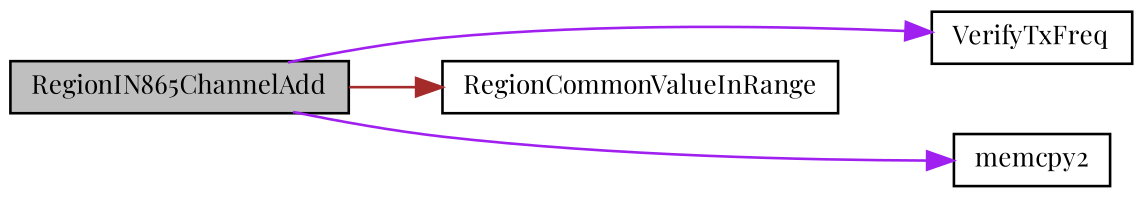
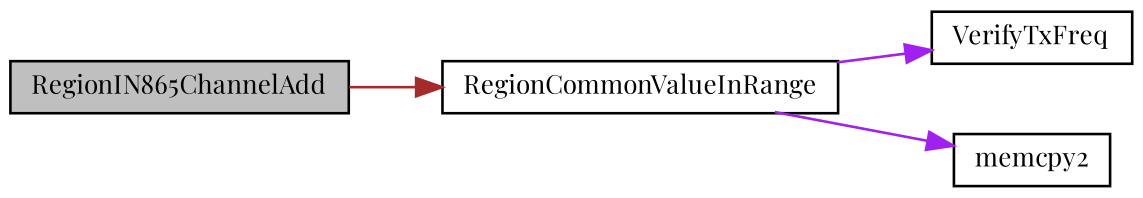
edge "RegionIN865ChannelAdd" -> "VerifyTxFreq": now "RegionCommonValueInRange" -> "VerifyTxFreq"
edge "RegionIN865ChannelAdd" -> "memcpy2": now "RegionCommonValueInRange" -> "memcpy2"
